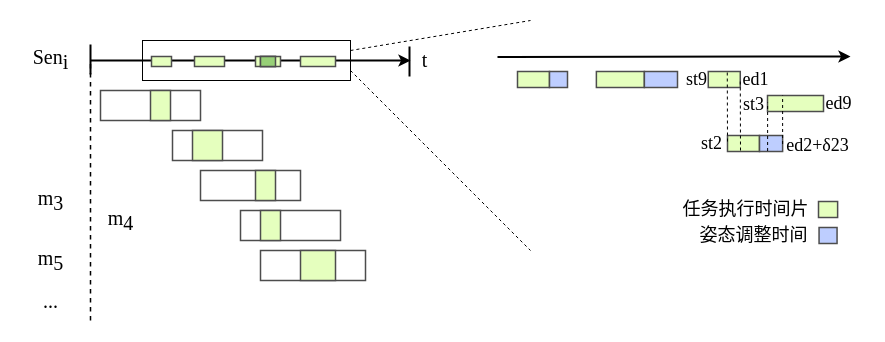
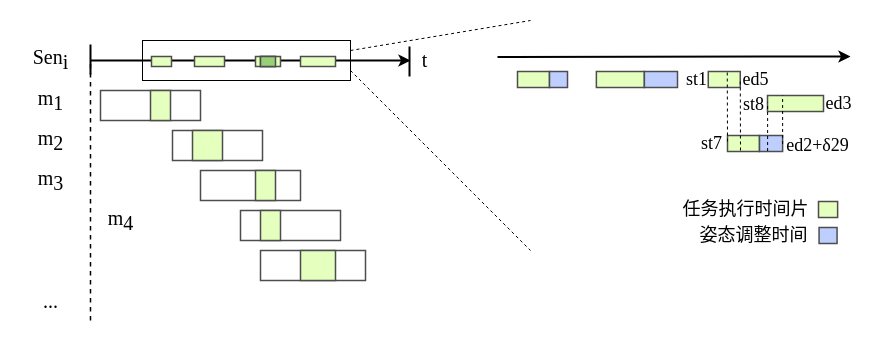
node "st9": label "st9" -> "st1"
node "ed1": label "ed1" -> "ed5"
node "m1": added
node "ed9": label "ed9" -> "ed3"
node "st3": label "st3" -> "st8"
node "m2": added
node "st2": label "st2" -> "st7"
node "ed2+δ23": label "ed2+δ23" -> "ed2+δ29"
node "m3": moved (51, 201) -> (51, 181)
node "m5": removed
